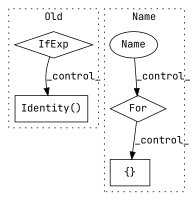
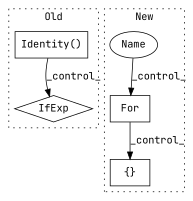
cluster "Name": label "Name" -> "New"
edge "IfExp" -> "Identity()": reversed
node "For": shape diamond -> box
